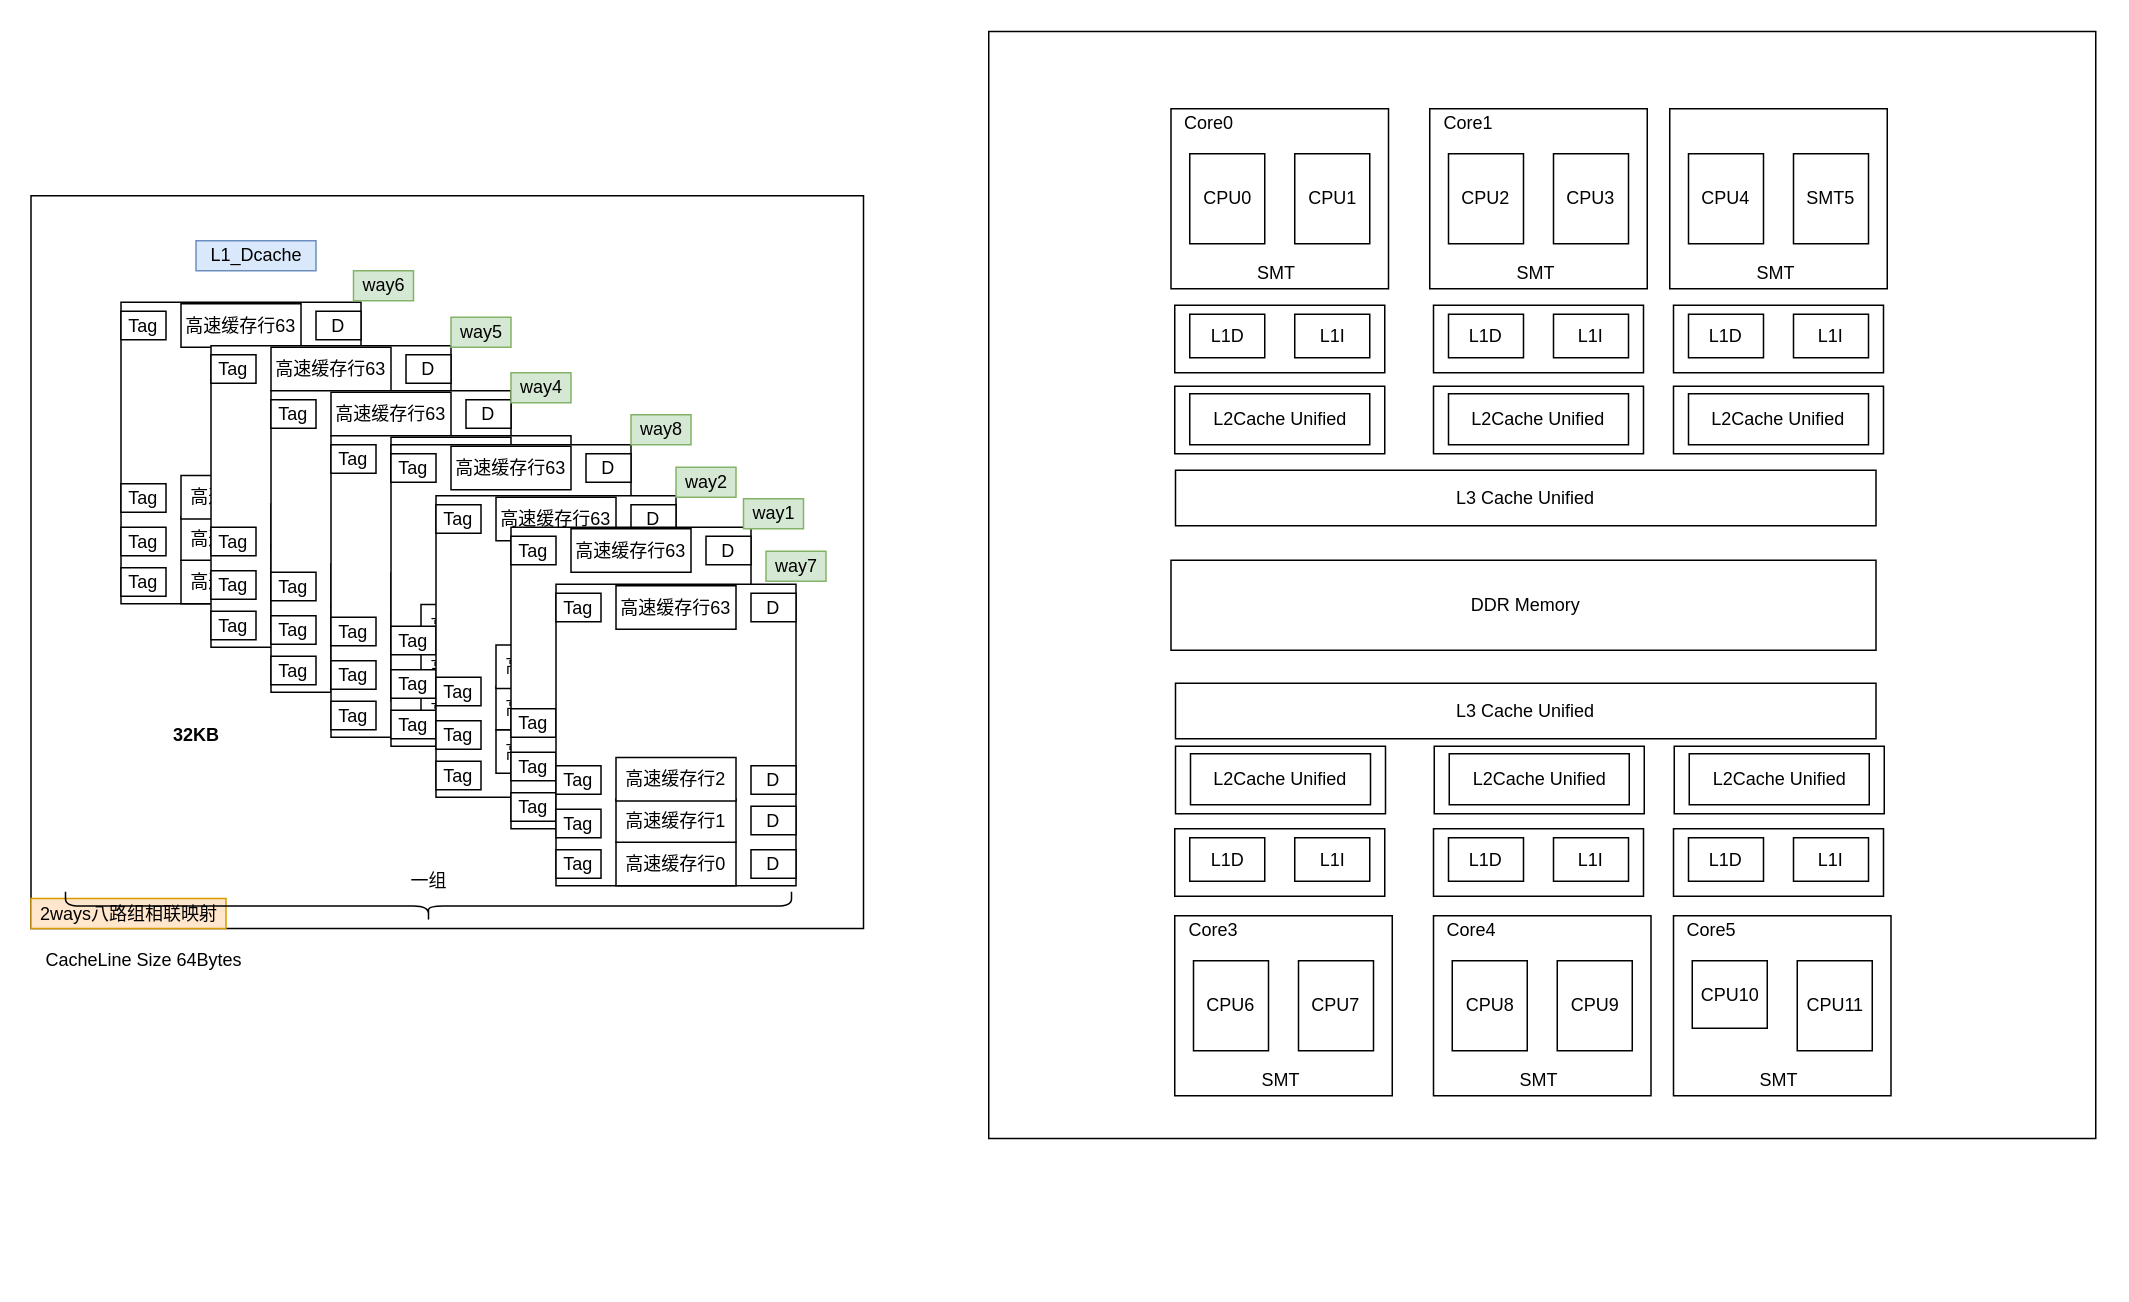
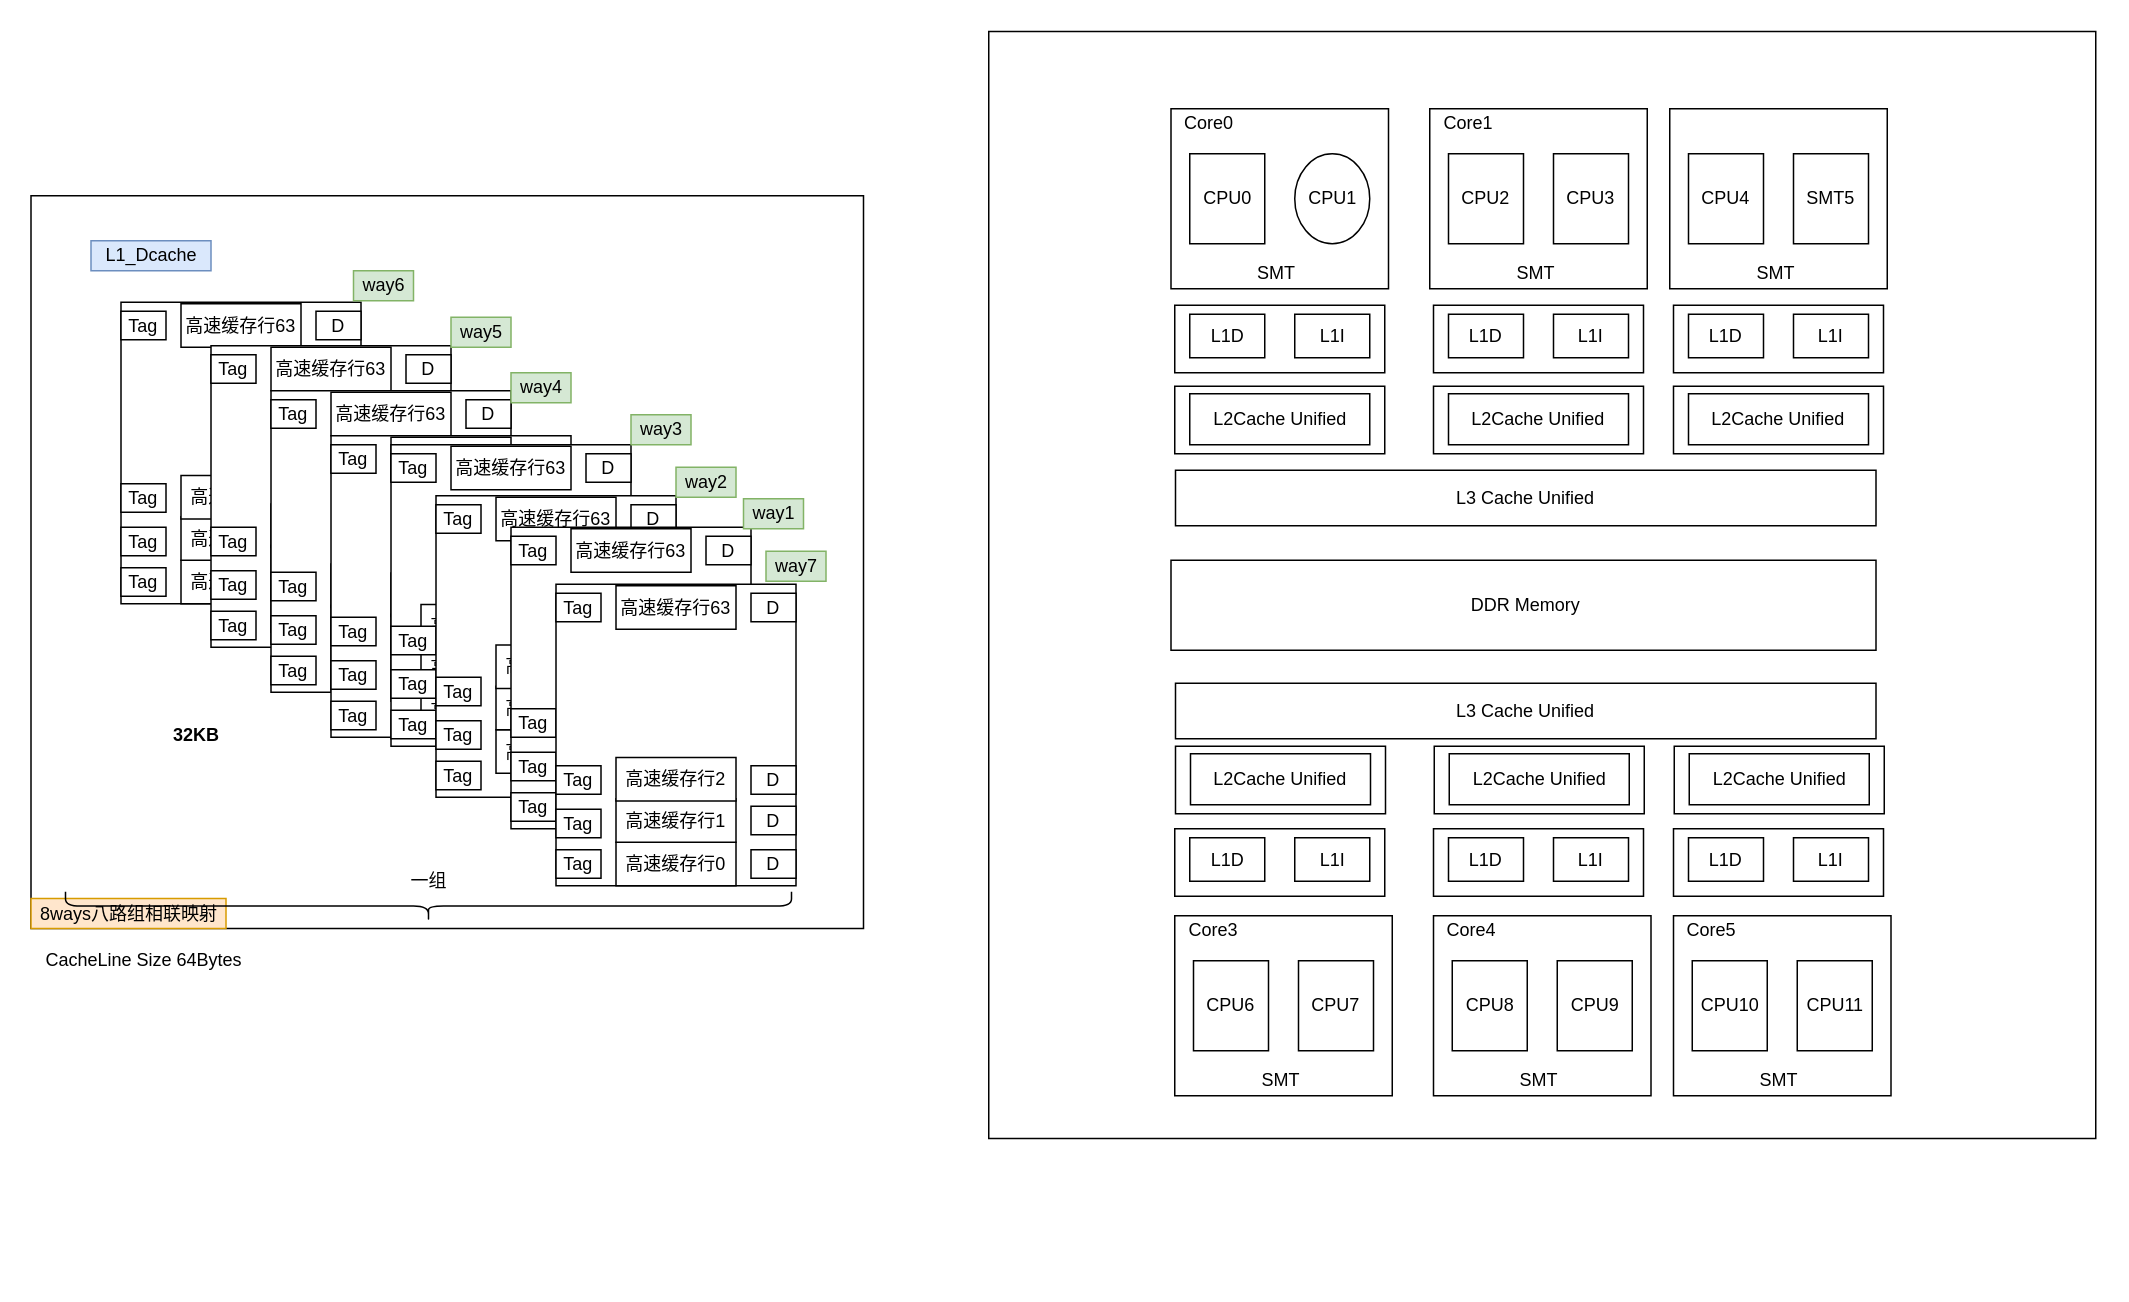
node "CPU1": shape rectangle -> ellipse
node "L1_Dcache": moved (256, 256) -> (151, 256)
node "way8": label "way8" -> "way3"
node "2ways八路组相联映射": label "2ways八路组相联映射" -> "8ways八路组相联映射"
node "CPU10": size 75x68 -> 75x90
